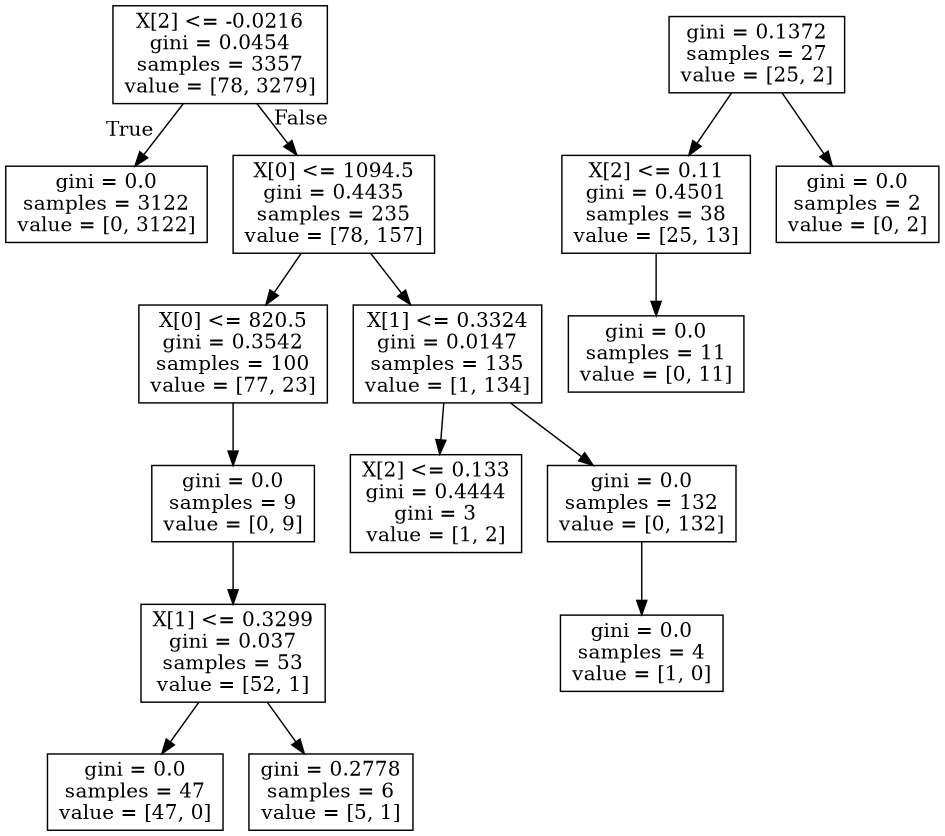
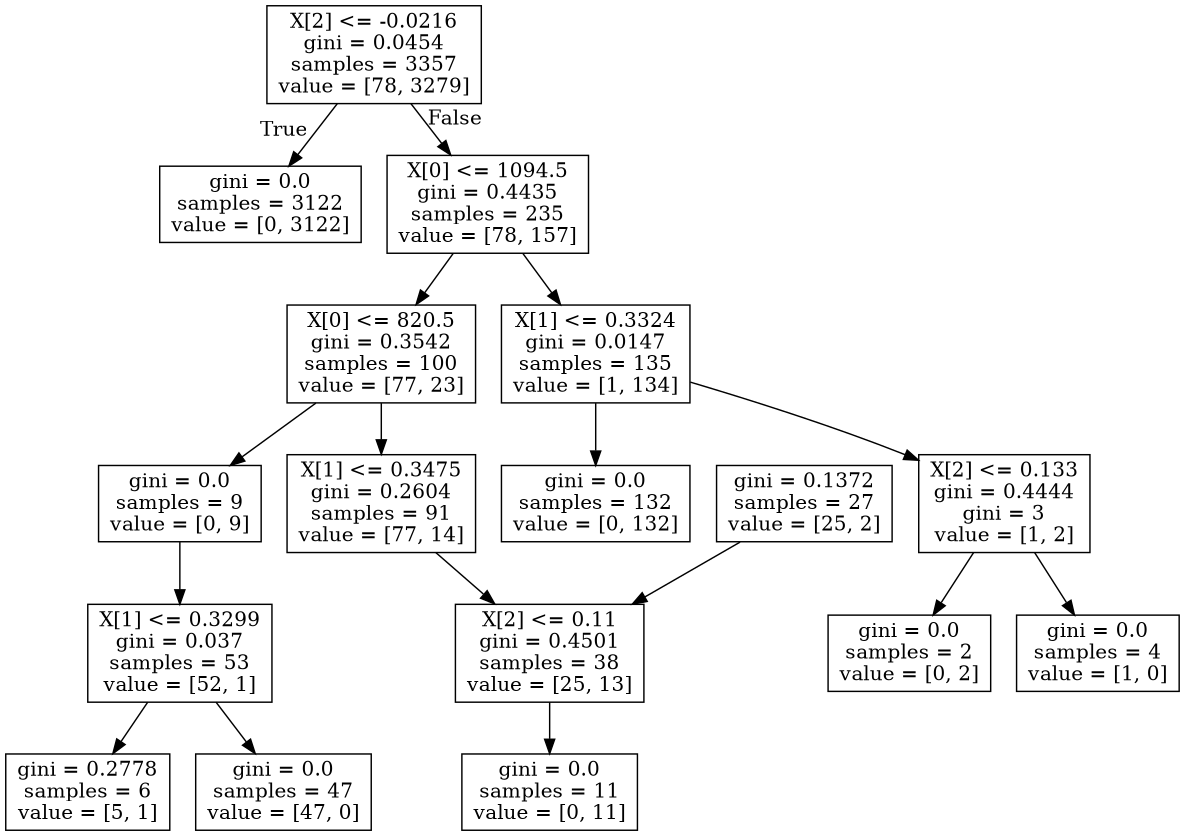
edge "gini = 0.1372 samples = 27 value = [25, 2]" -> "gini = 0.0 samples = 2 value = [0, 2]": now "X[2] <= 0.133 gini = 0.4444 gini = 3 value = [1, 2]" -> "gini = 0.0 samples = 2 value = [0, 2]"
node "X[1] <= 0.3475 gini = 0.2604 samples = 91 value = [77, 14]": added
edge "gini = 0.0 samples = 132 value = [0, 132]" -> "gini = 0.0 samples = 4 value = [1, 0]": now "X[2] <= 0.133 gini = 0.4444 gini = 3 value = [1, 2]" -> "gini = 0.0 samples = 4 value = [1, 0]"
